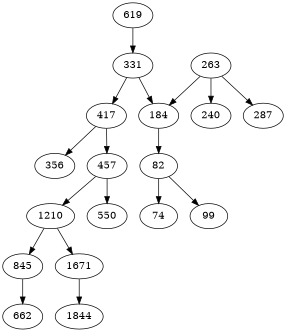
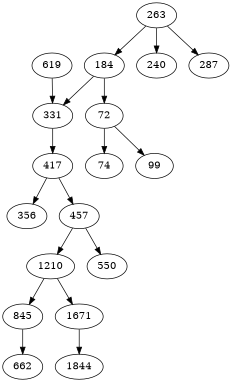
edge "331" -> "184": reversed
node "82": label "82" -> "72"
